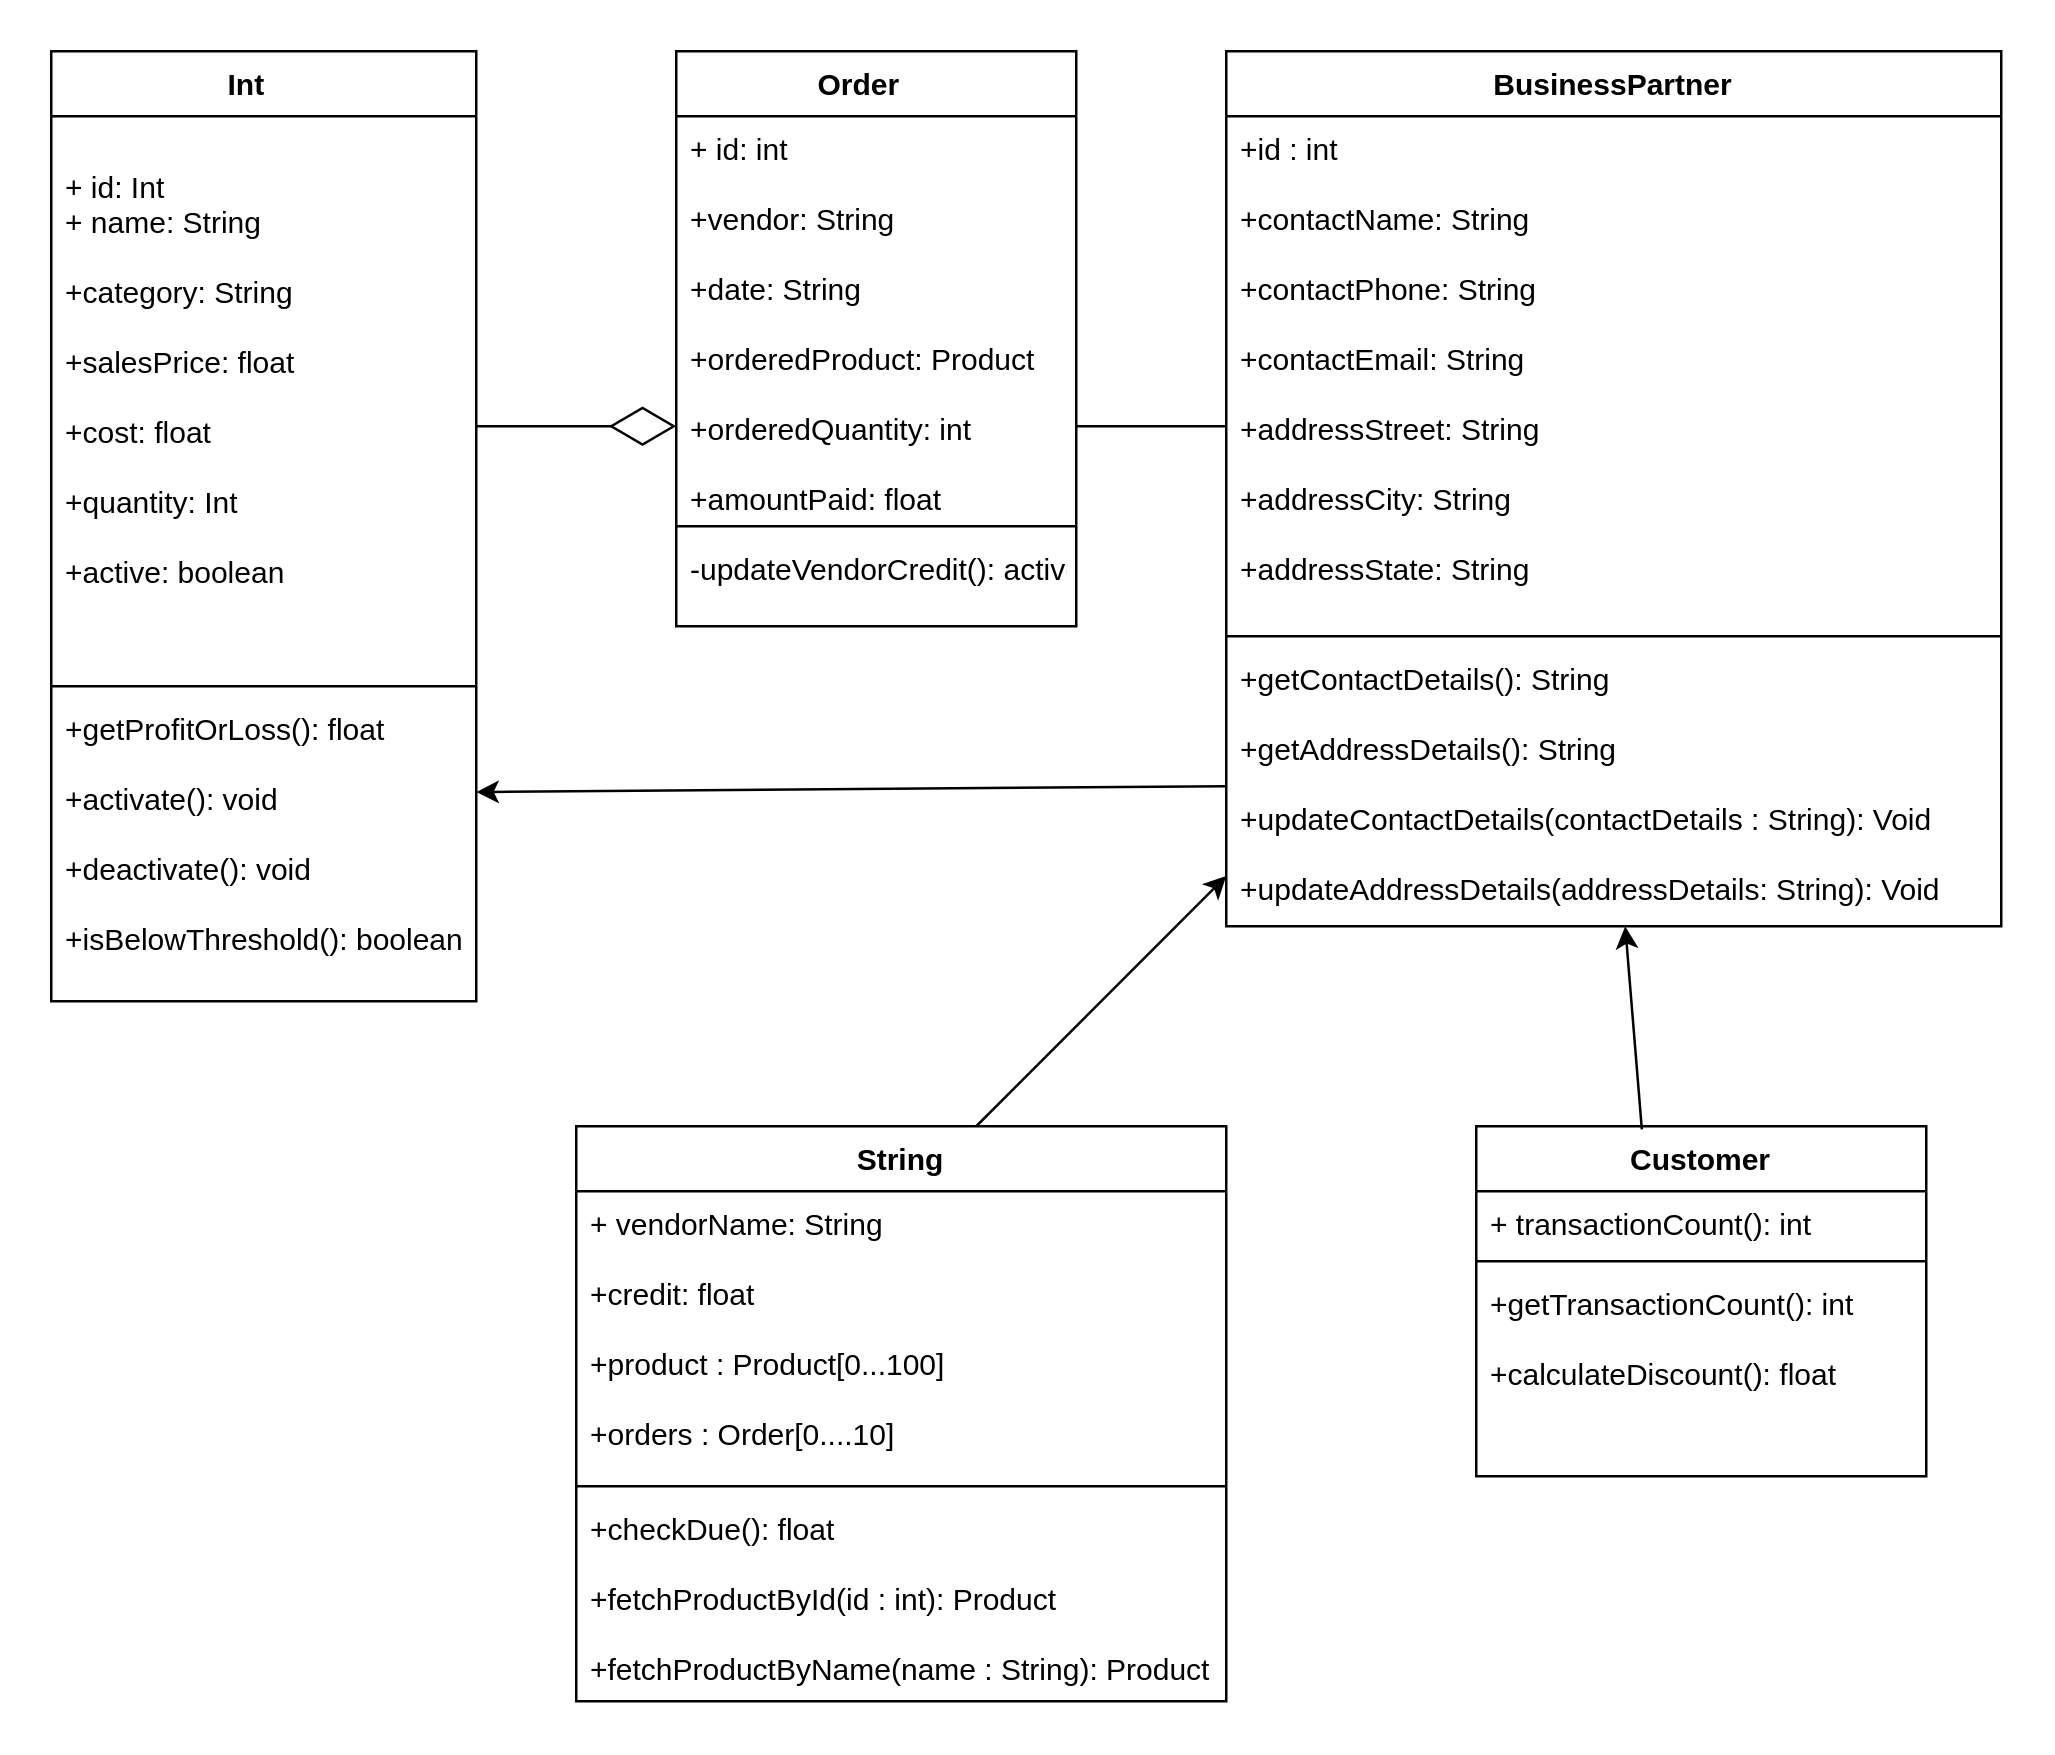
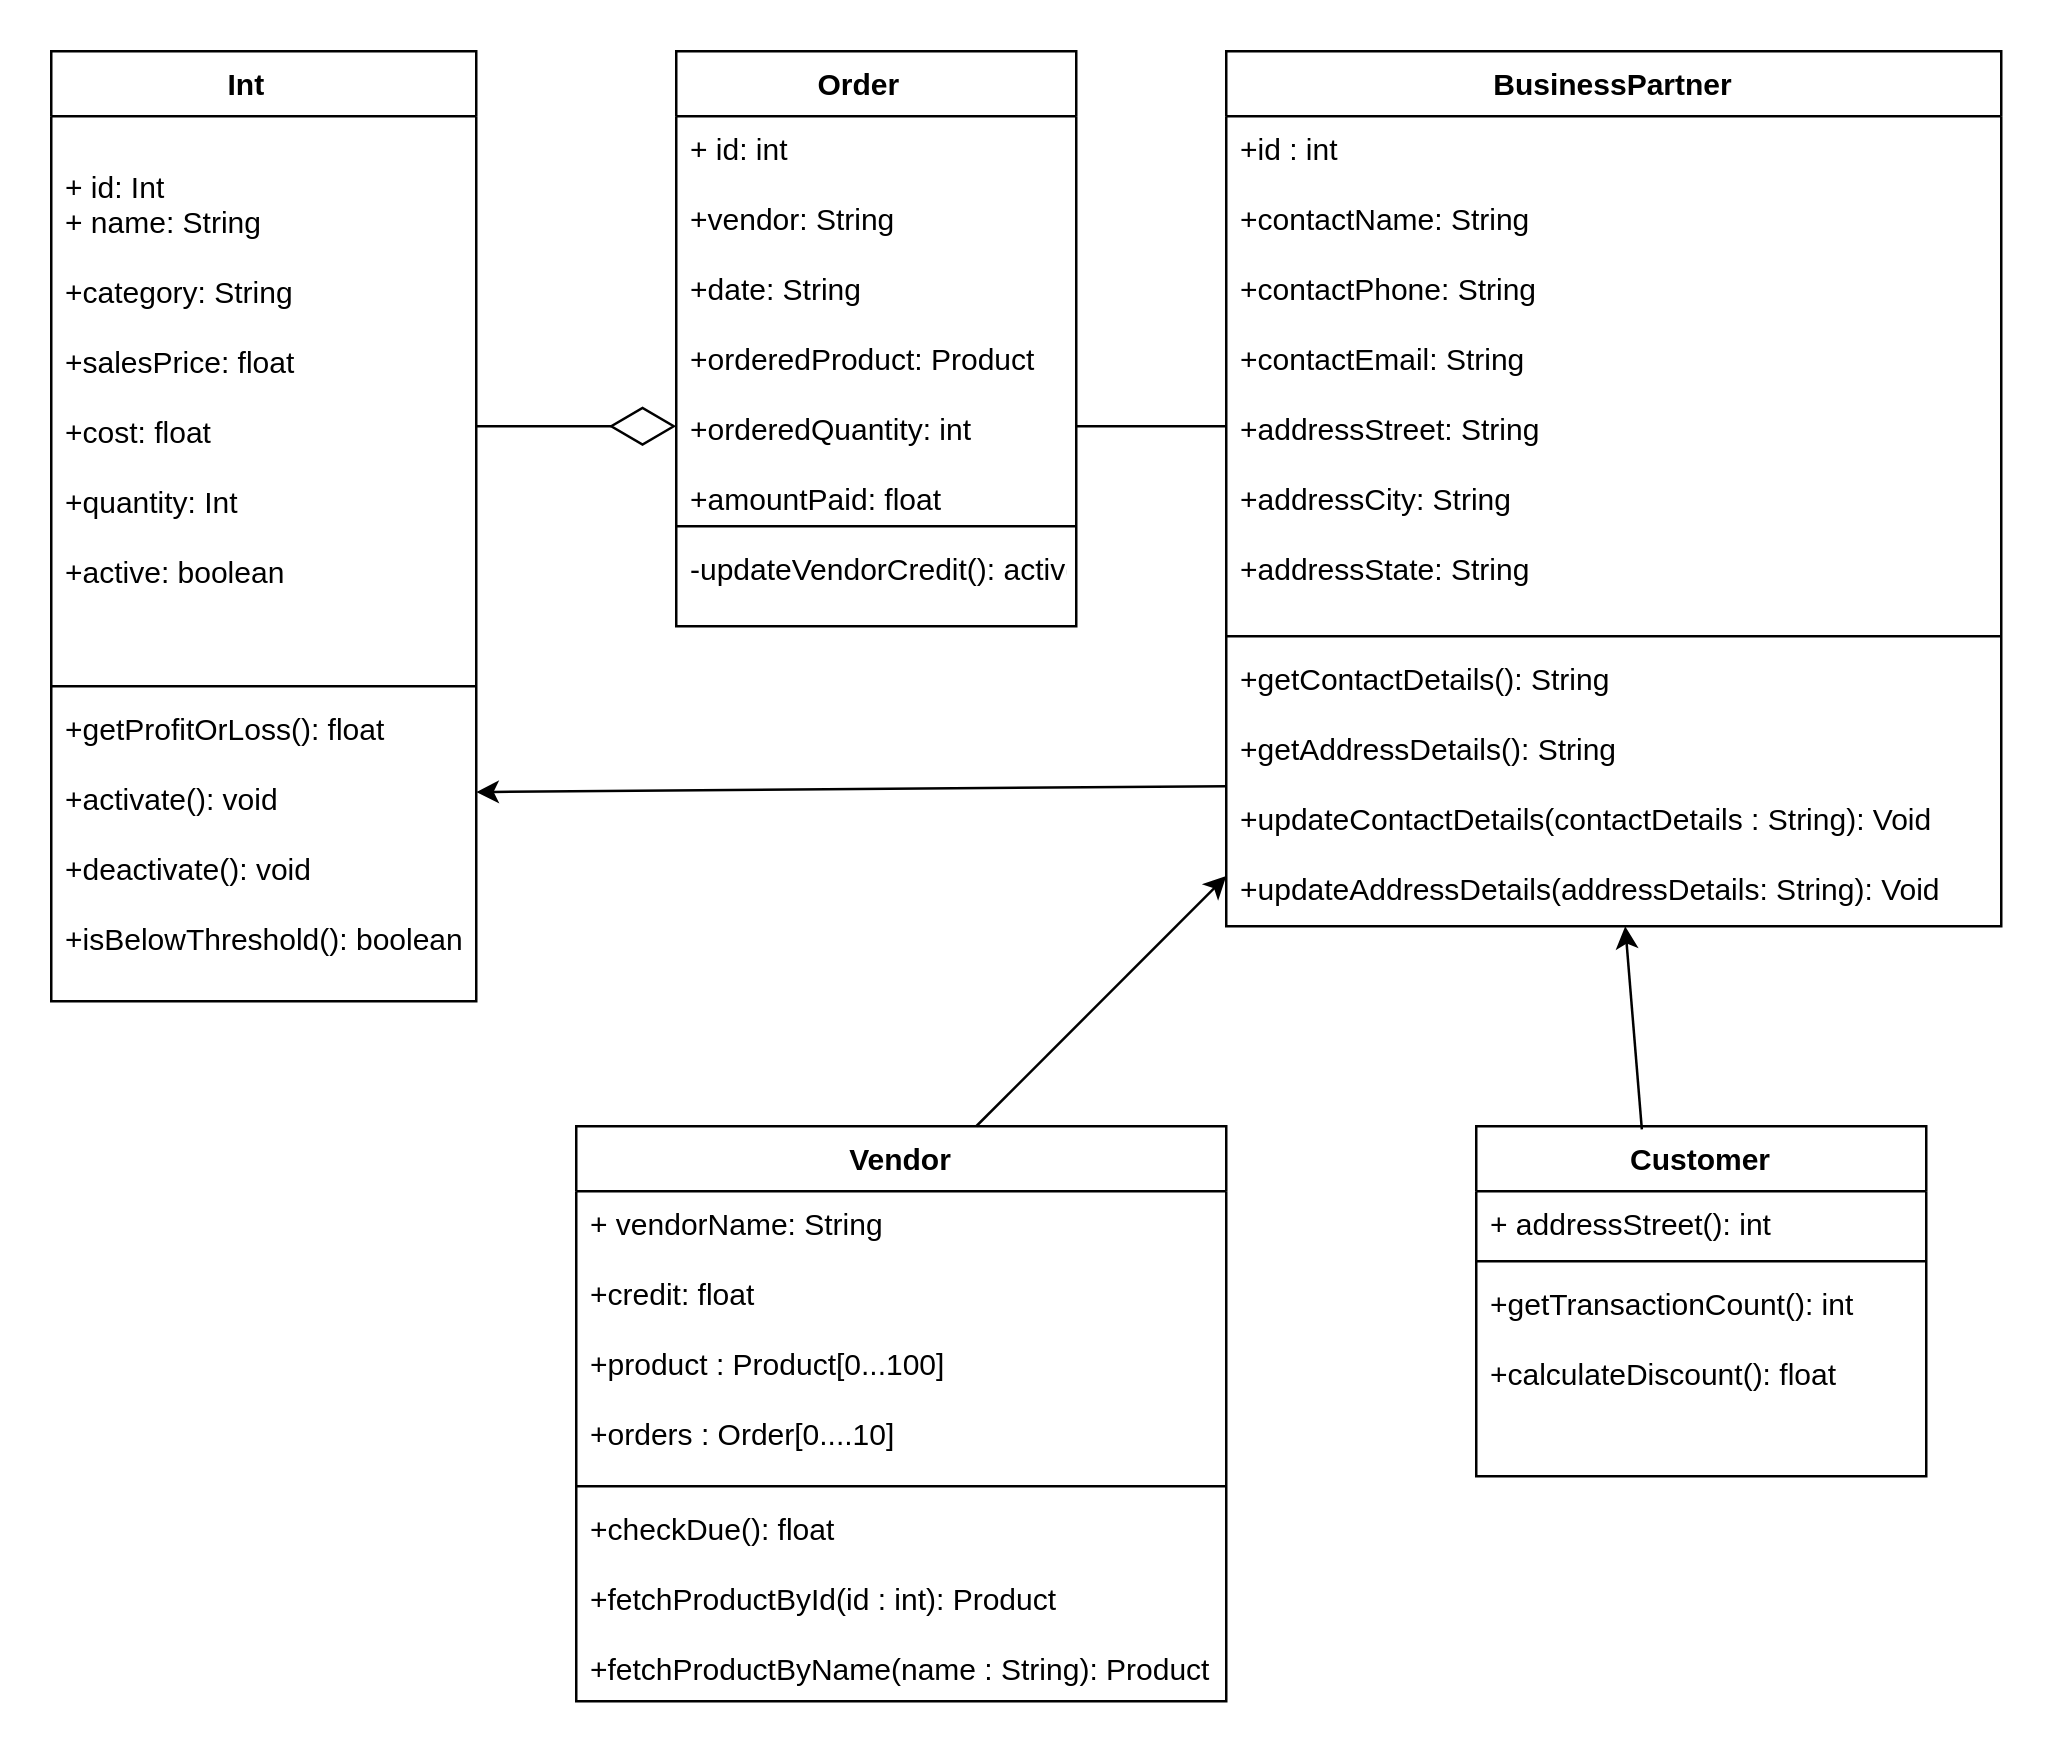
node "String": label "String" -> "Vendor"
node "+ transactionCount(): int": label "+ transactionCount(): int" -> "+ addressStreet(): int"
